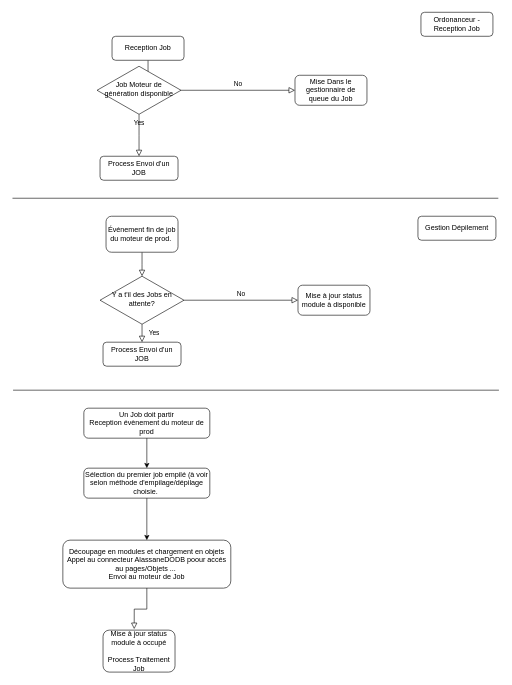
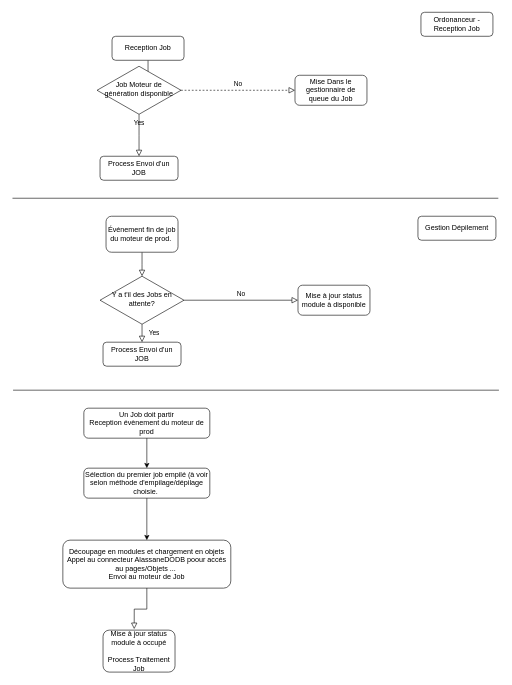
edge "Job Moteur de génération disponible" -> "Mise Dans le gestionnaire de queue du Job": style solid -> dashed
